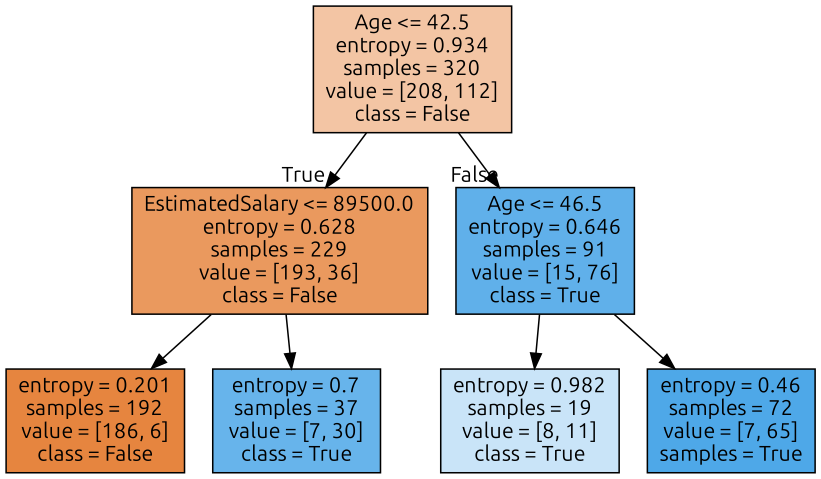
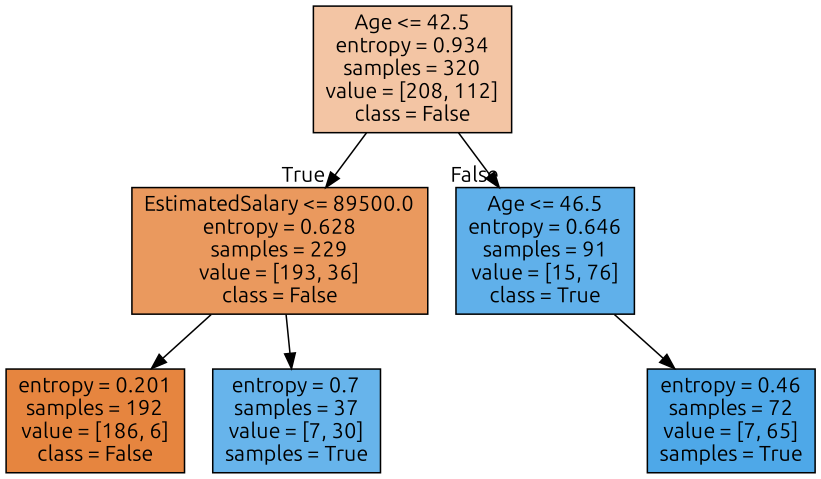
node "entropy = 0.7 samples = 37 value = [7, 30] class = True": label "entropy = 0.7 samples = 37 value = [7, 30] class = True" -> "entropy = 0.7 samples = 37 value = [7, 30] samples = True"
node "entropy = 0.982 samples = 19 value = [8, 11] class = True": removed
